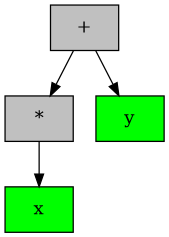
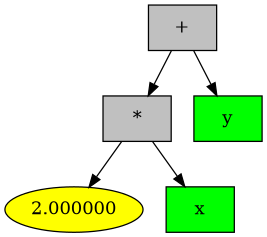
node "2.000000": added
